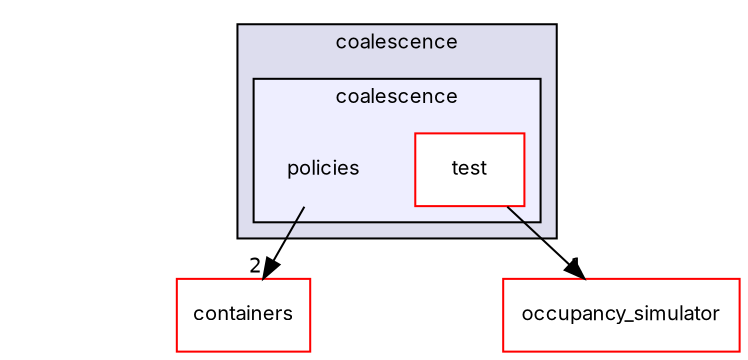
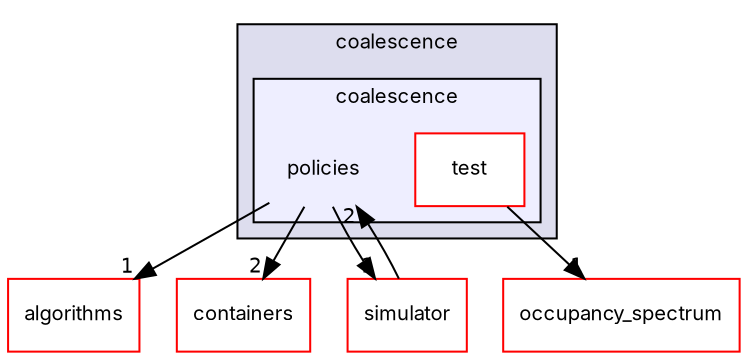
node "algorithms": added
node "simulator": added
node "occupancy_simulator": label "occupancy_simulator" -> "occupancy_spectrum"
